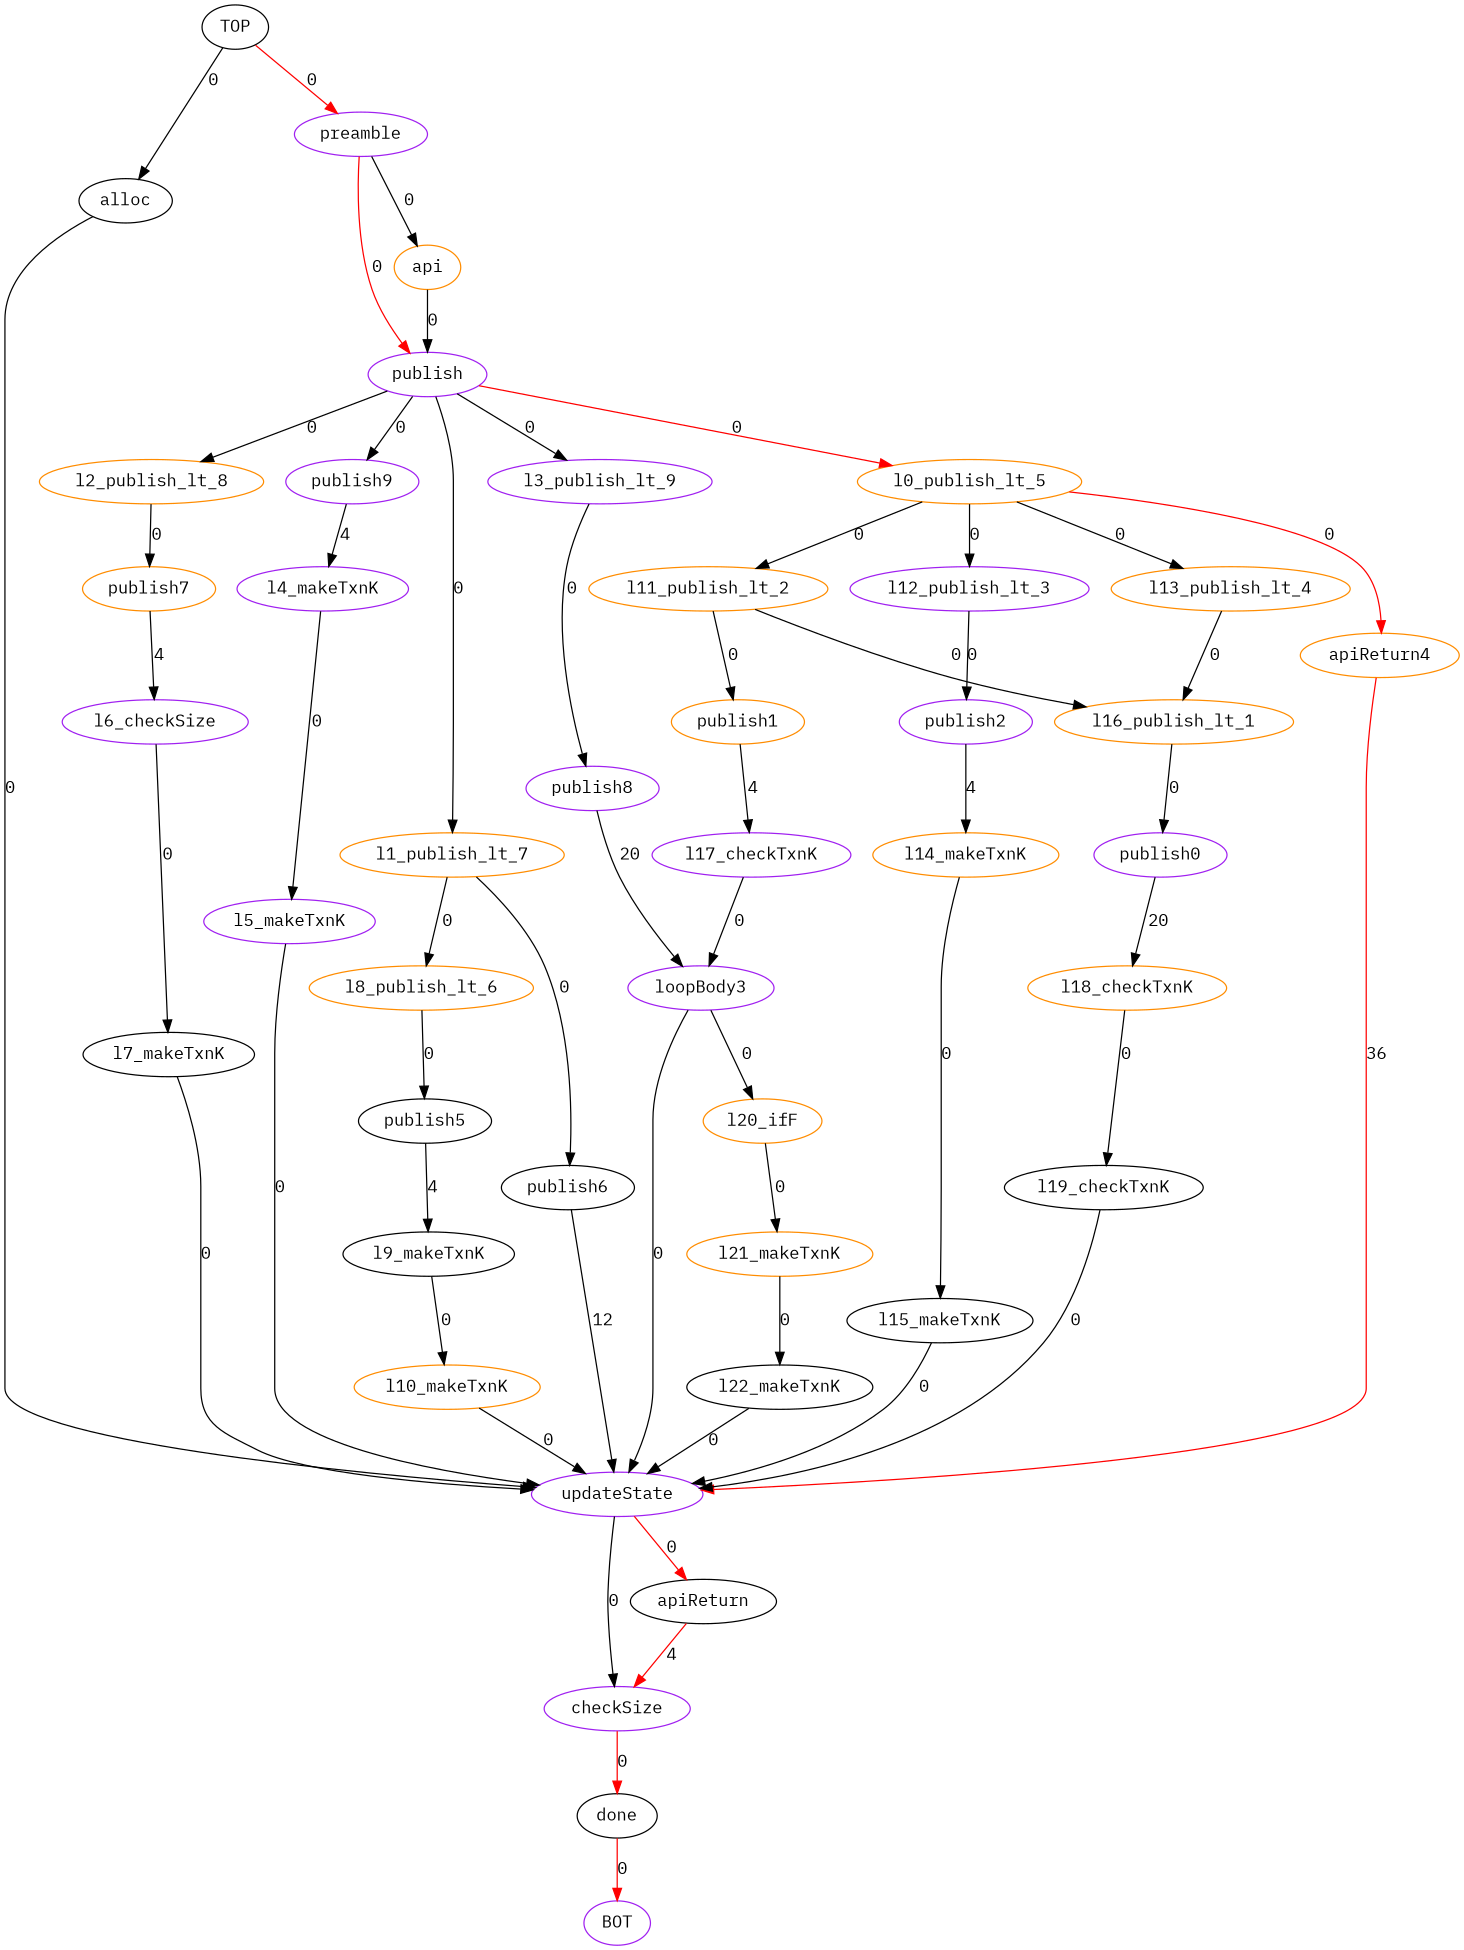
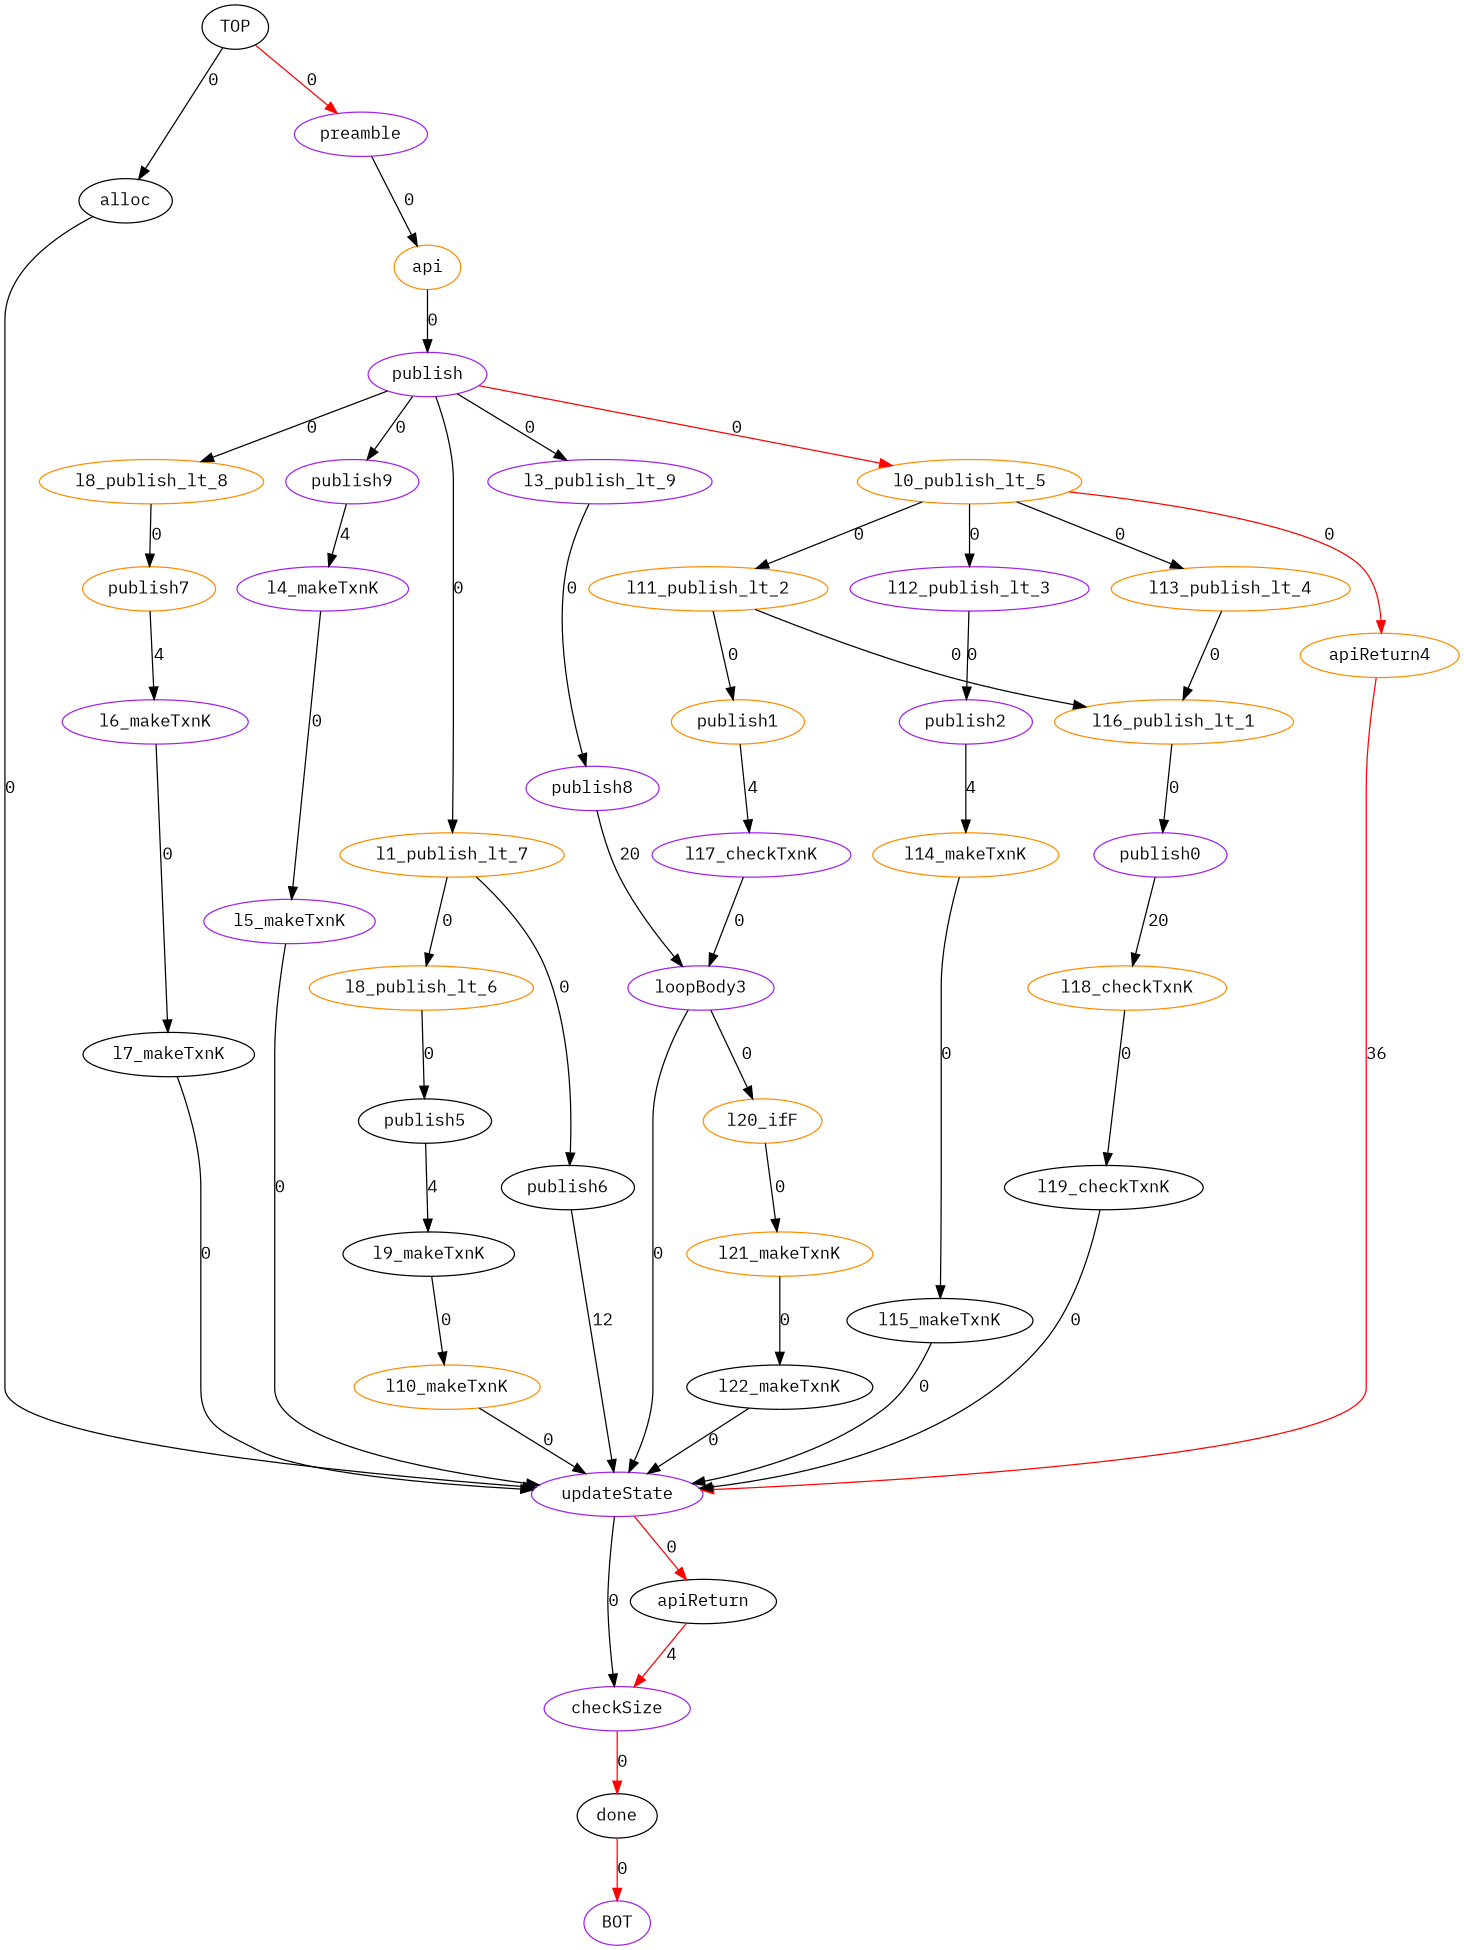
edge "preamble" -> "publish": removed, label "0"
node "l2_publish_lt_8": label "l2_publish_lt_8" -> "l8_publish_lt_8"
node "l6_checkSize": label "l6_checkSize" -> "l6_makeTxnK"
